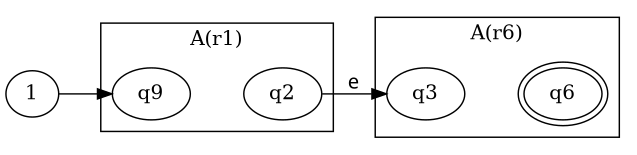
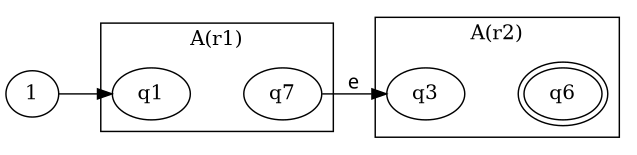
cluster "A(r6)": label "A(r6)" -> "A(r2)"
node "q9": label "q9" -> "q1"
node "q2": label "q2" -> "q7"
